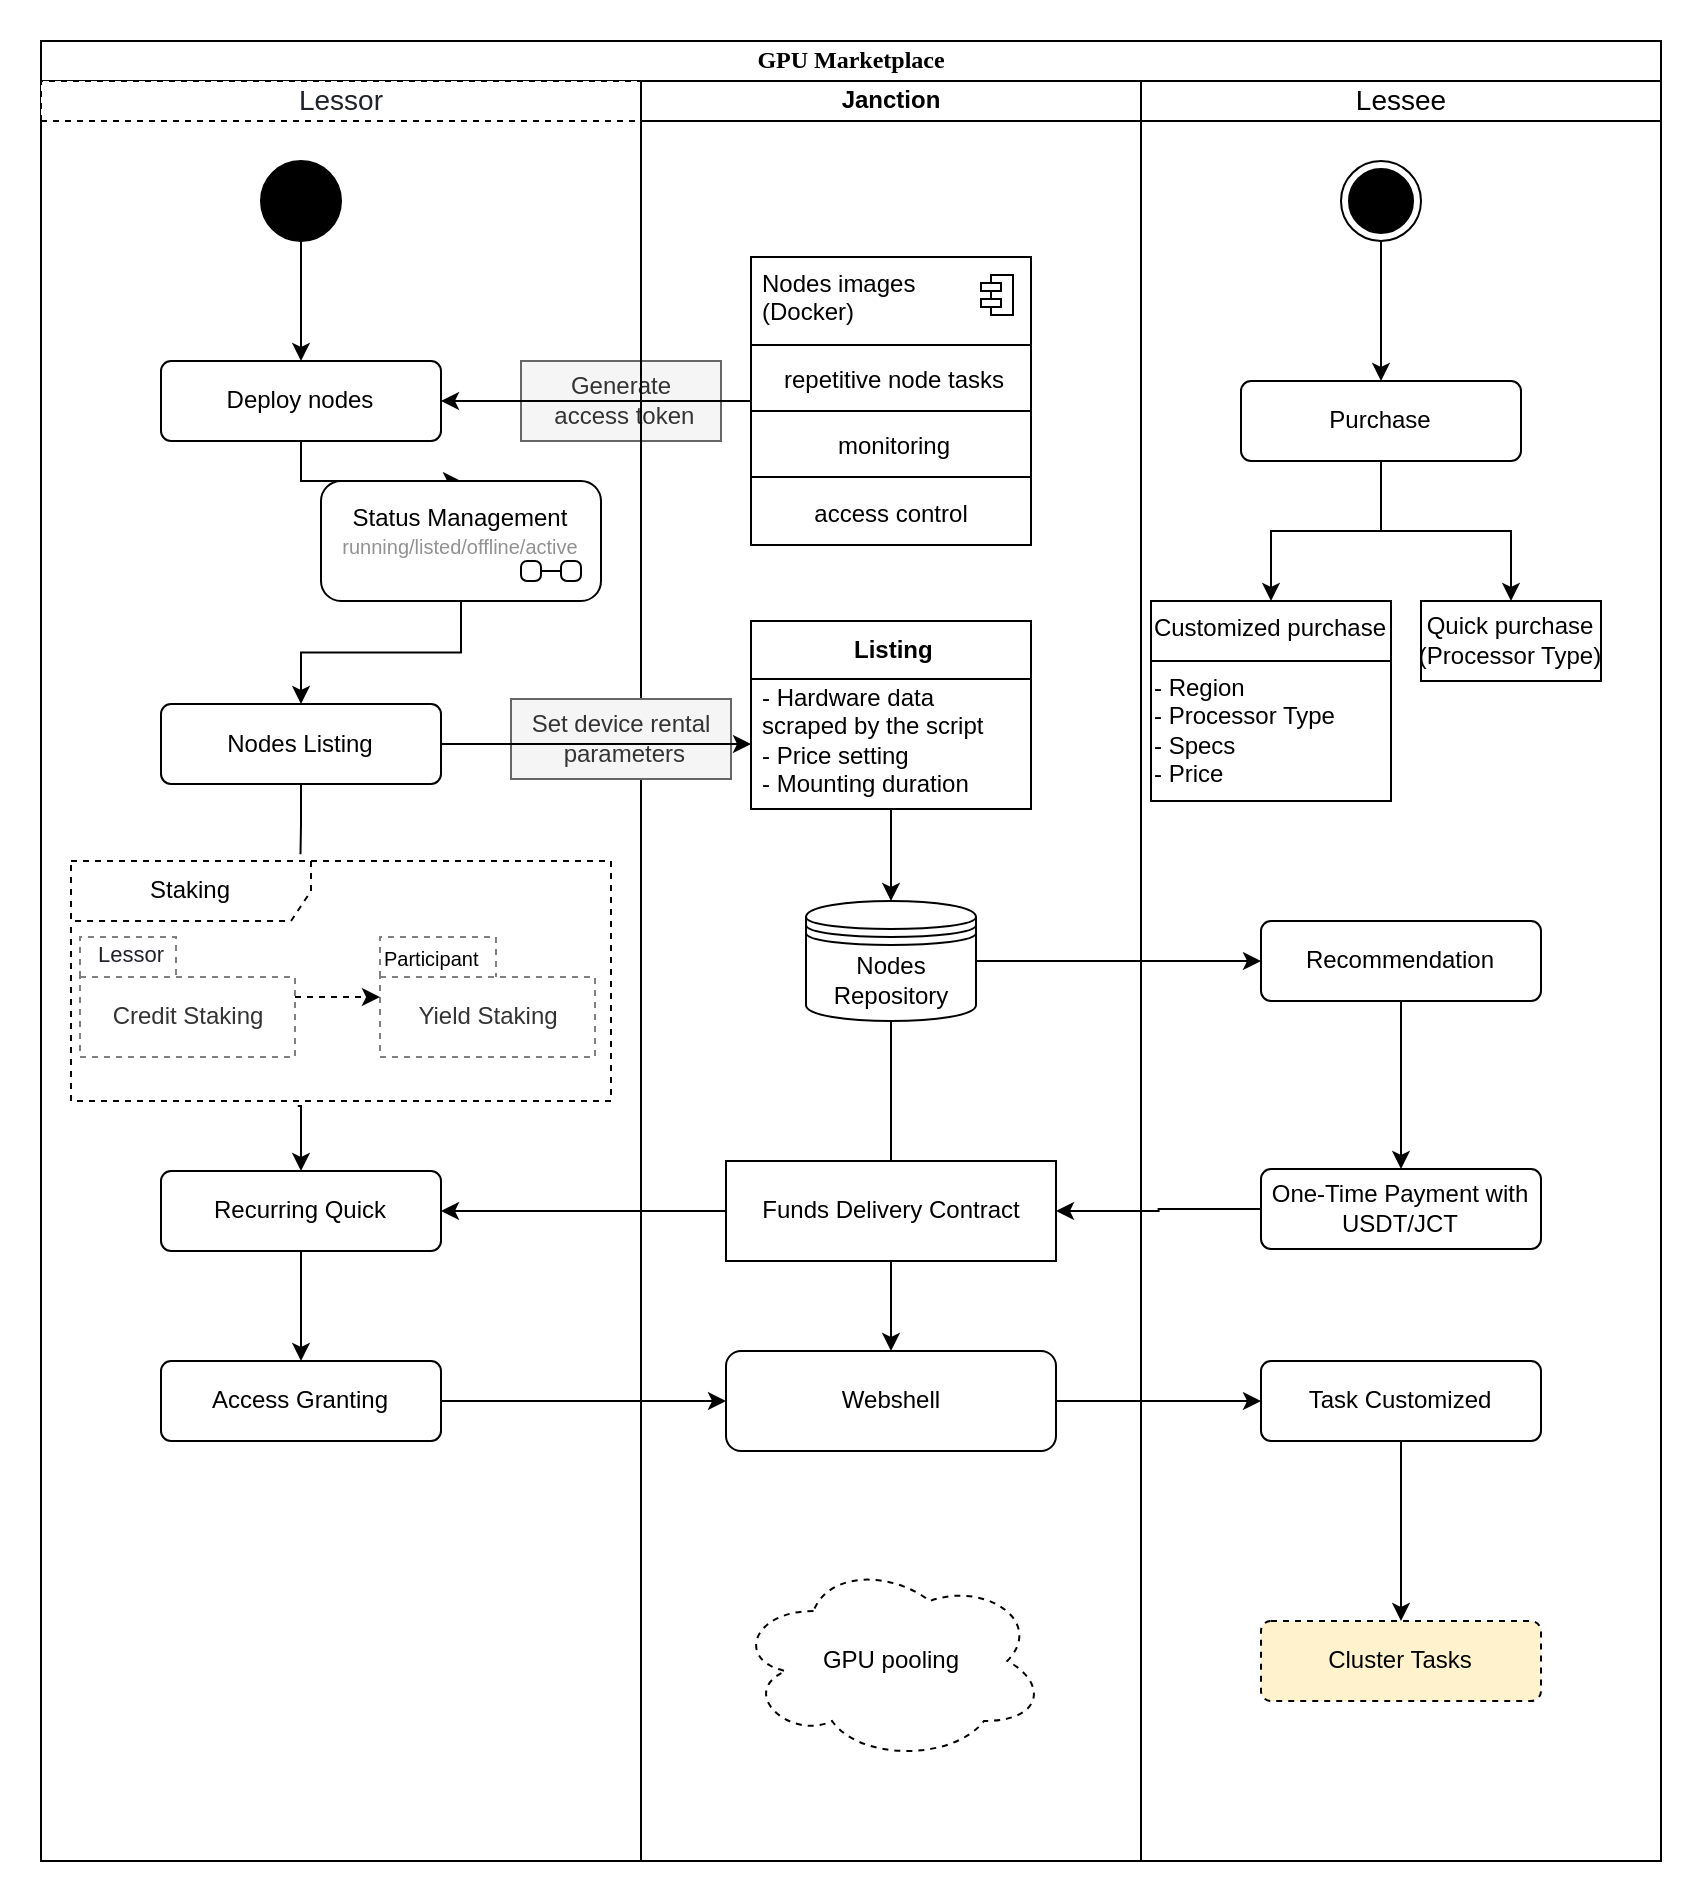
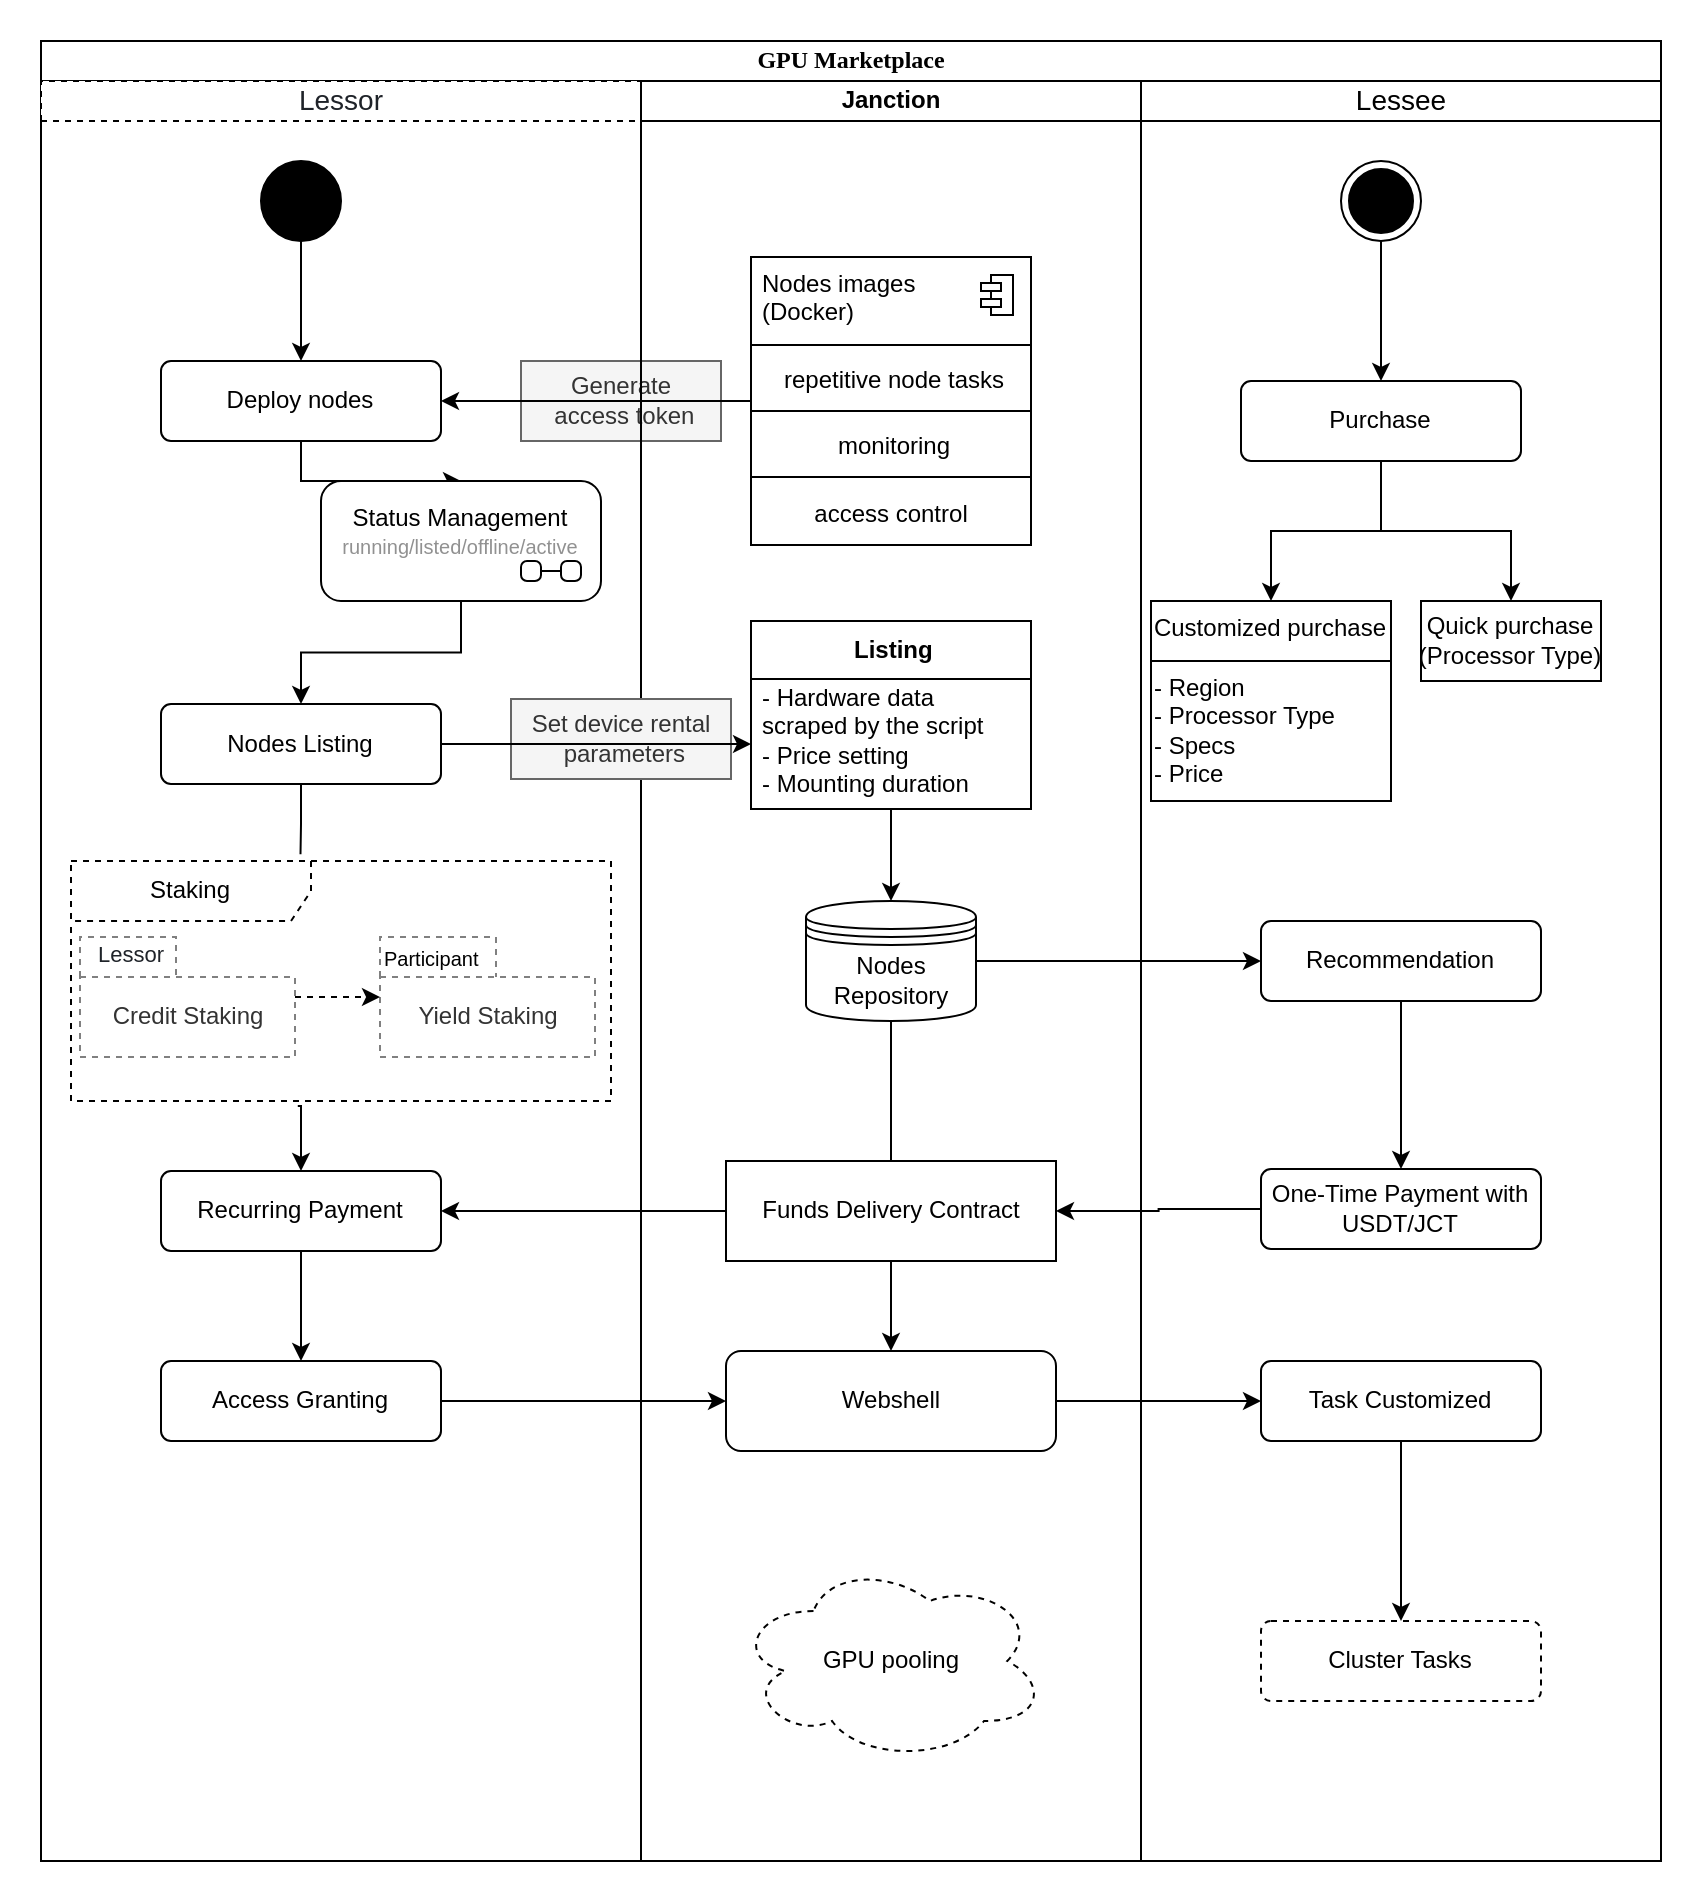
node "Recurring Quick": label "Recurring Quick" -> "Recurring Payment"
node "Cluster Tasks": fillcolor #fff2cc -> #ffffff
